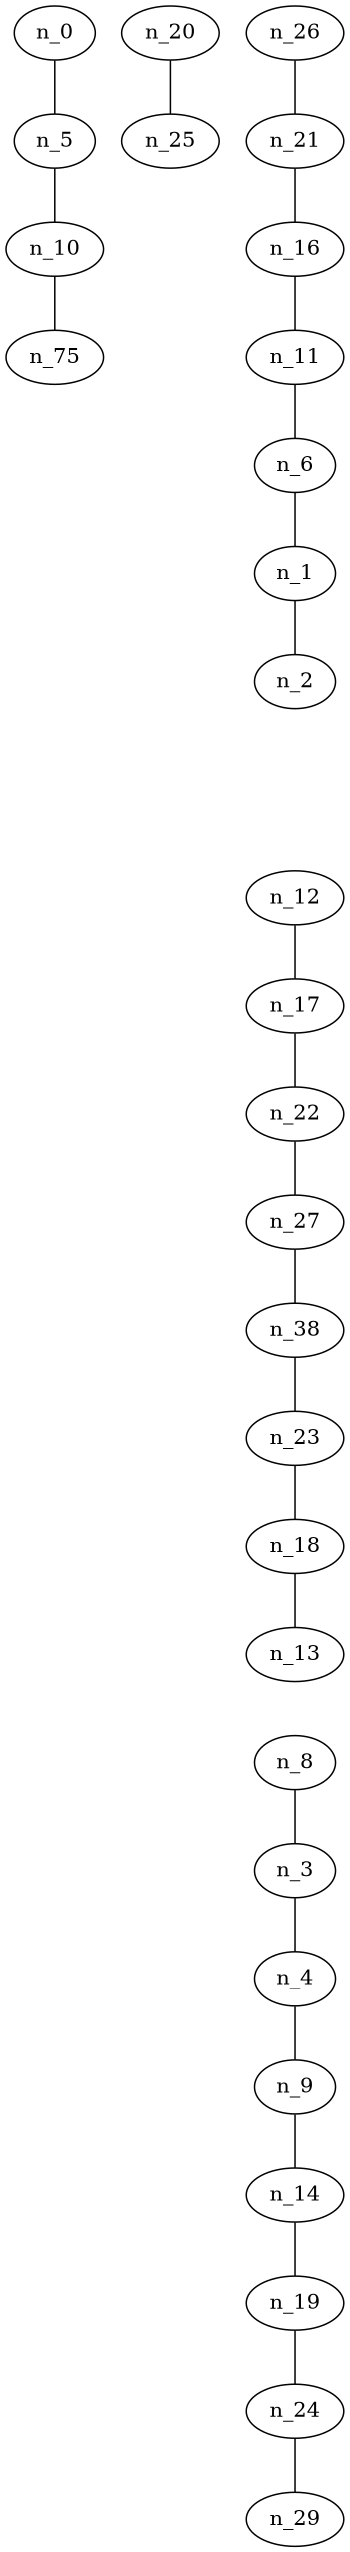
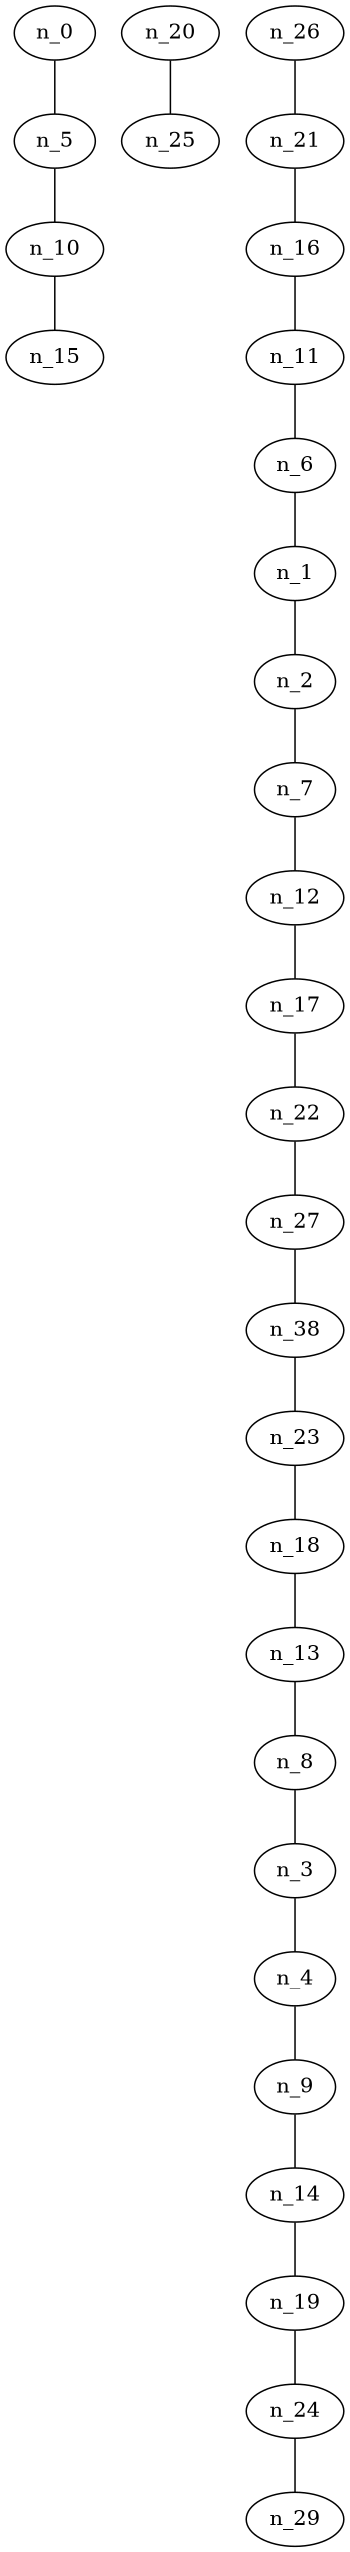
node "n_75": label "n_75" -> "n_15"
node "n_7": added
edge "n_13" -- "n_8": added
